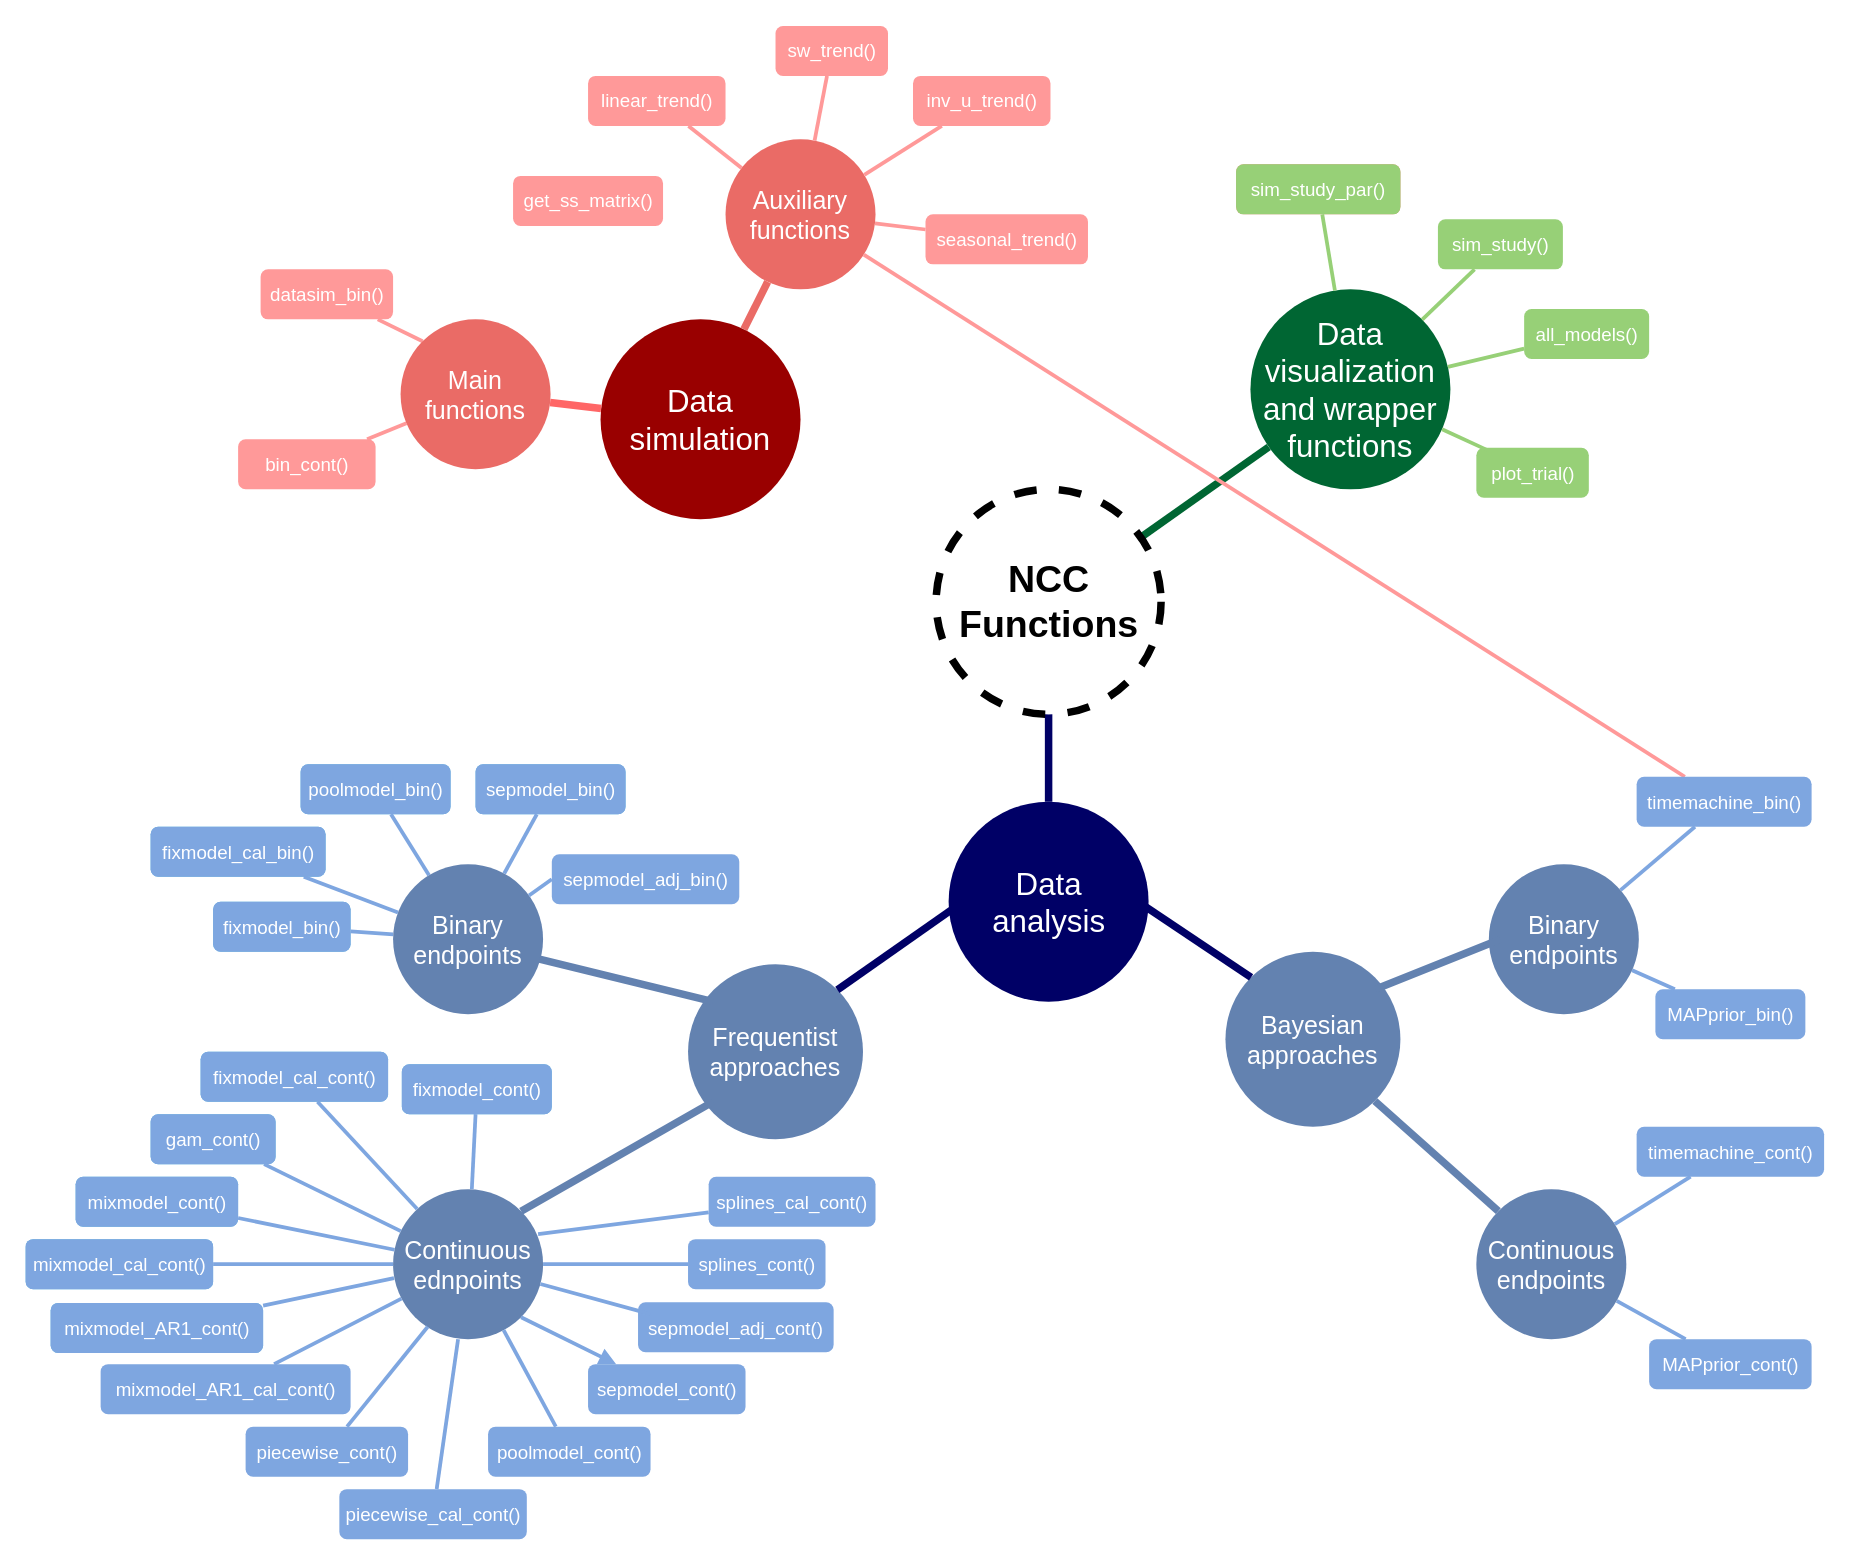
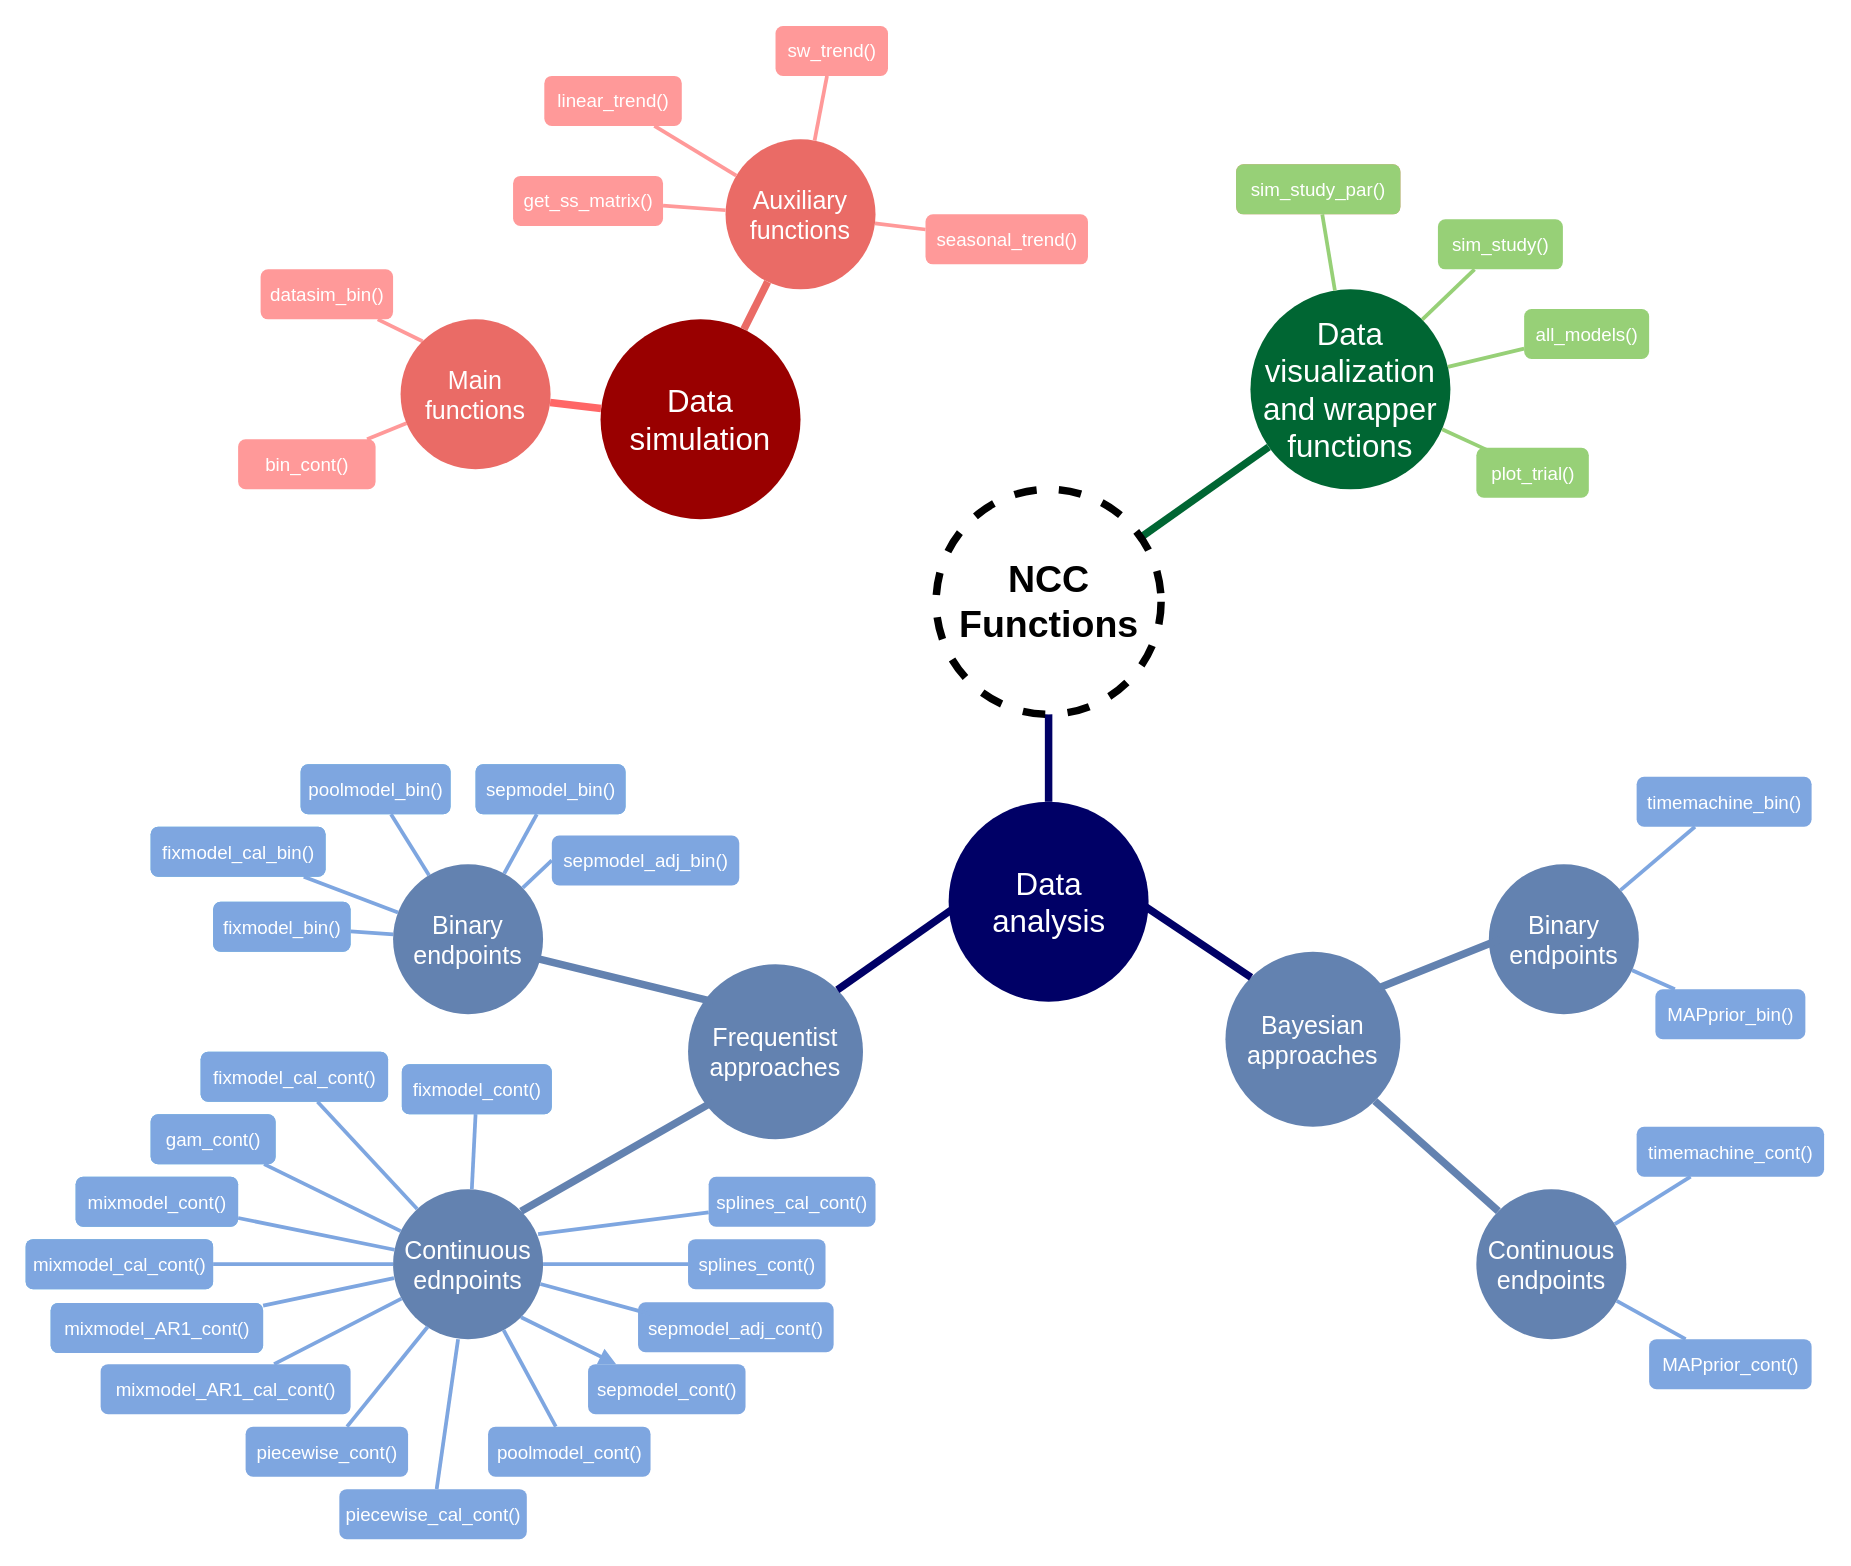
node "linear_trend()": moved (657, 101) -> (613, 101)
node "inv_u_trend()": removed
edge "inv_u_trend()" -- "Auxiliary functions": removed
edge "Auxiliary functions" -- "timemachine_bin()": now "Auxiliary functions" -- "get_ss_matrix()"
node "sepmodel_adj_bin()": moved (646, 879) -> (646, 861)
